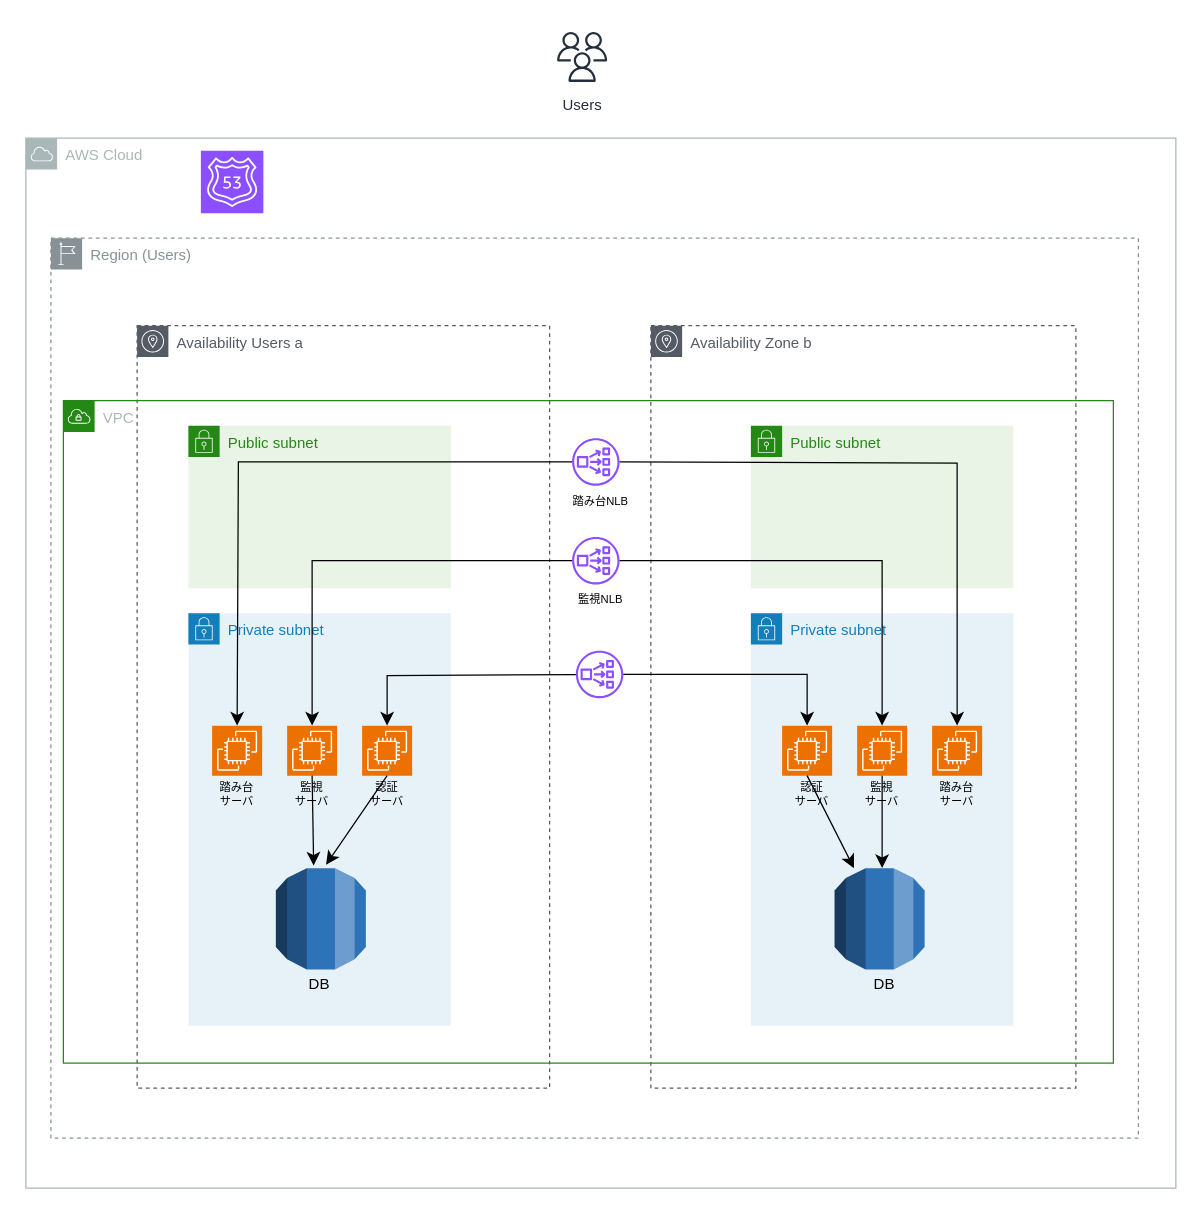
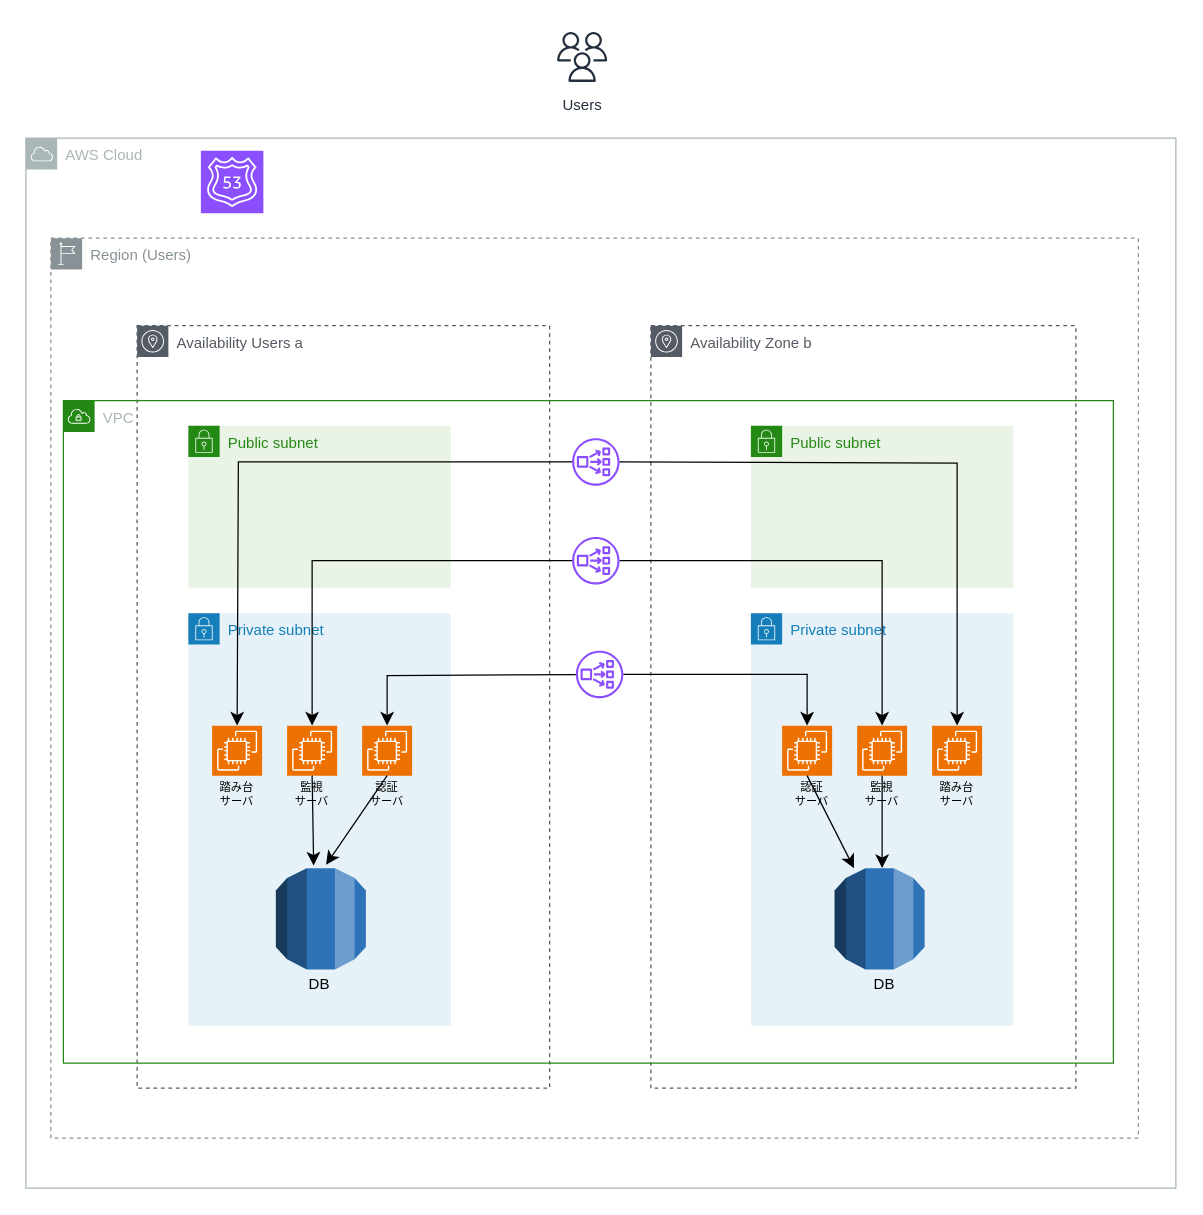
node "踏み台NLB": removed
node "監視NLB": removed
